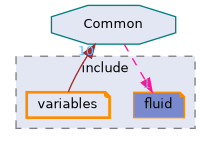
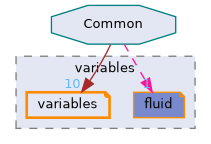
cluster "include": label "include" -> "variables"
edge "variables" -> "Common": reversed
